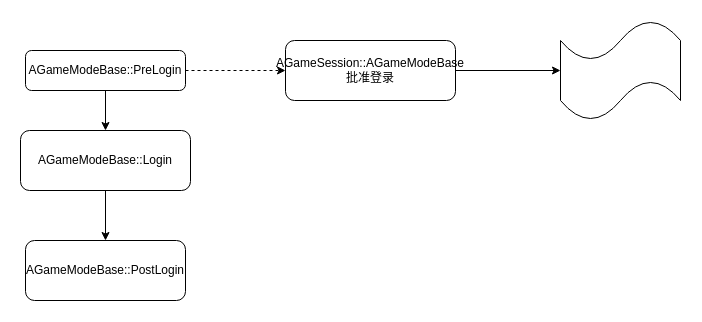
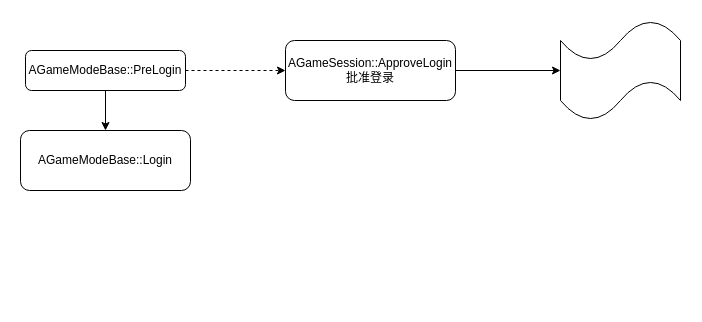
node "AGameSession::AGameModeBase 批准登录": label "AGameSession::AGameModeBase 批准登录" -> "AGameSession::ApproveLogin 批准登录"
edge "AGameModeBase::Login" -> "AGameModeBase::PostLogin": removed
node "AGameModeBase::PostLogin": removed
